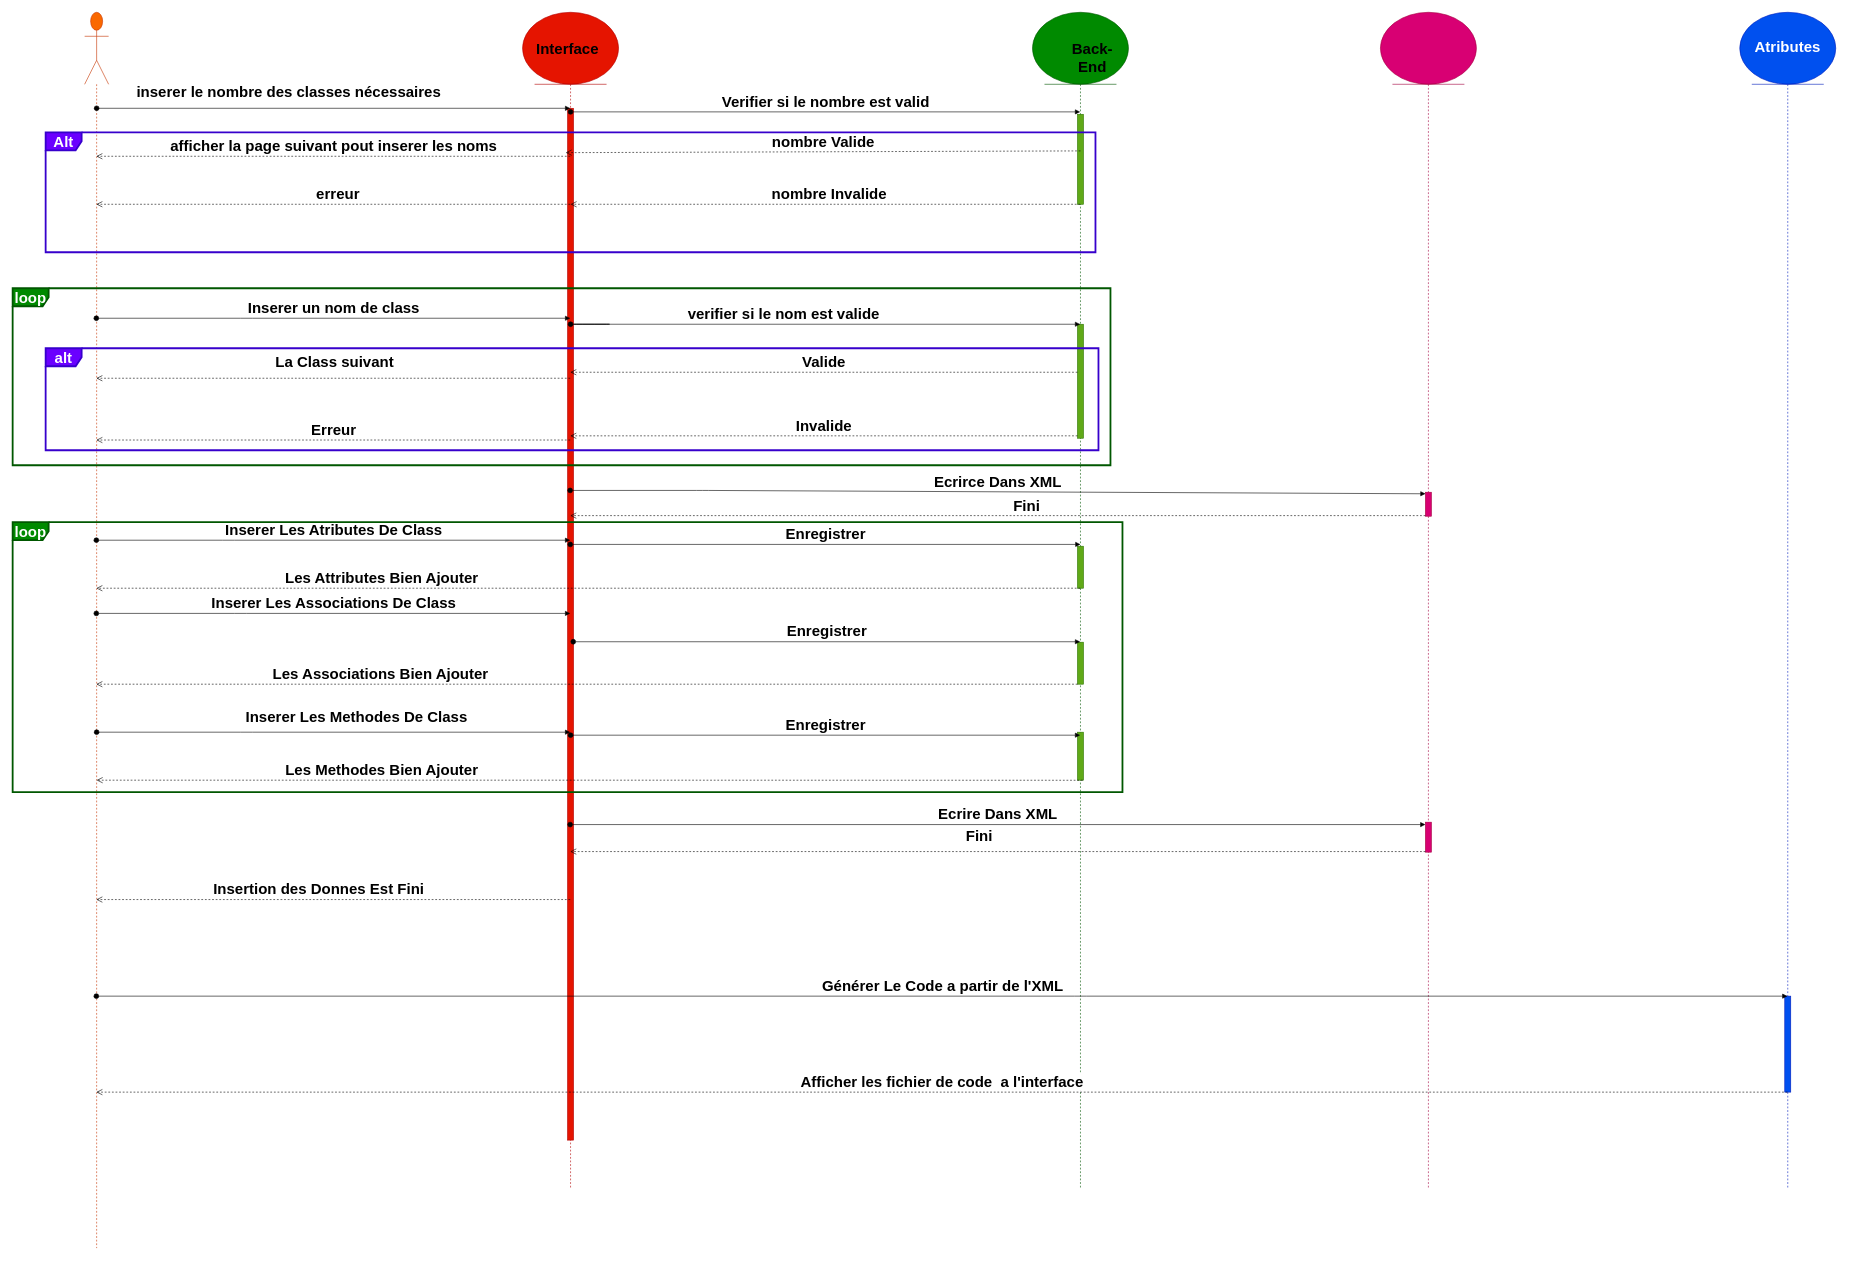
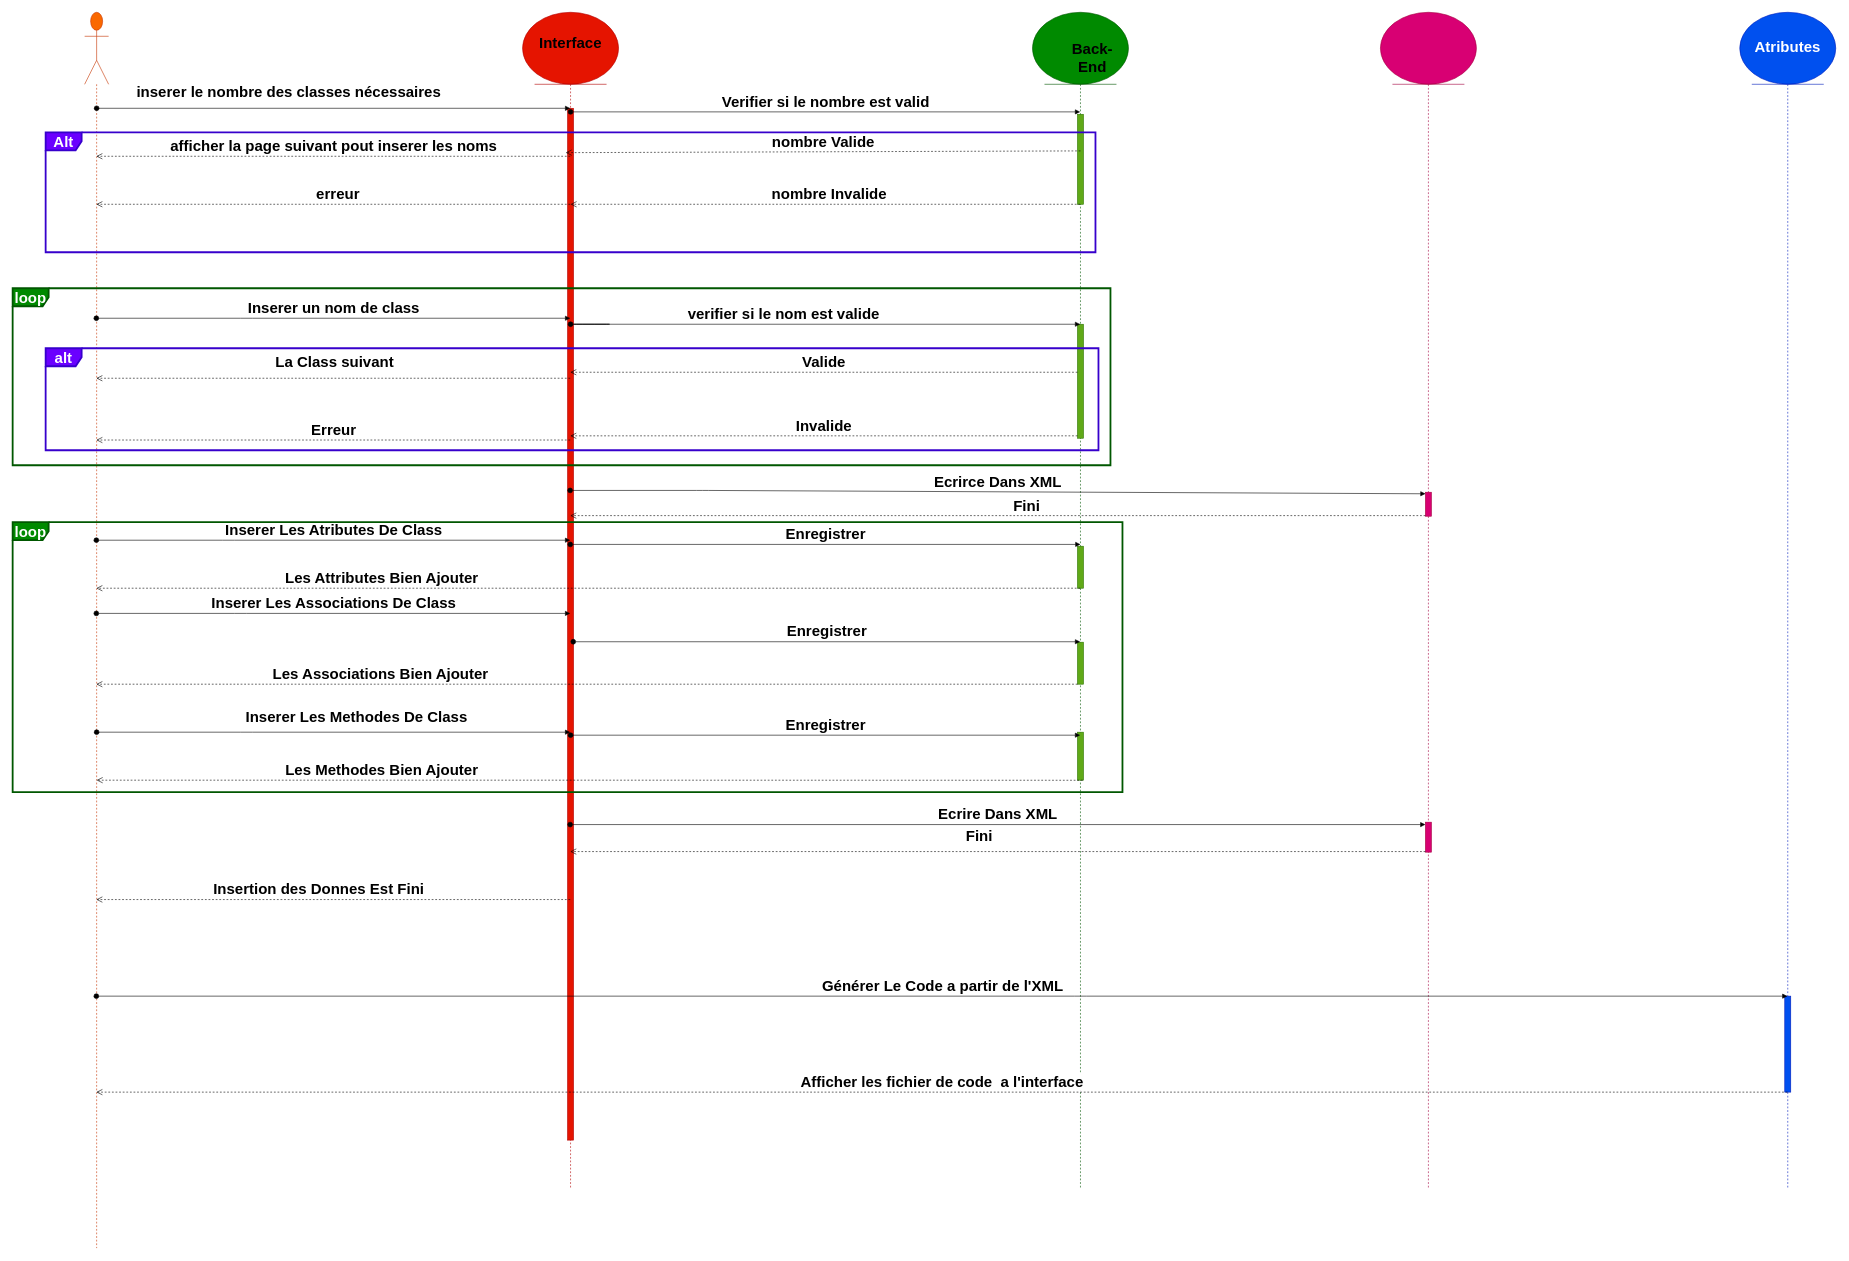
node "Interface": moved (567, 48) -> (570, 42)
